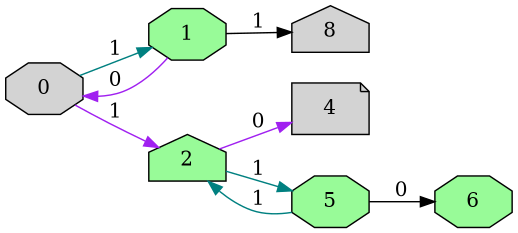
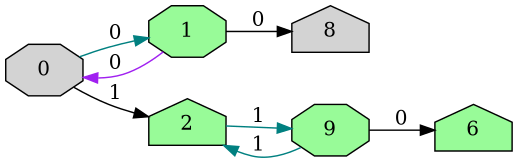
edge "1" -> "8": label "1" -> "0"
edge "0" -> "1": label "1" -> "0"
node "4": removed
edge "0" -> "2": color purple -> black
node "5": label "5" -> "9"
node "6": shape octagon -> house
